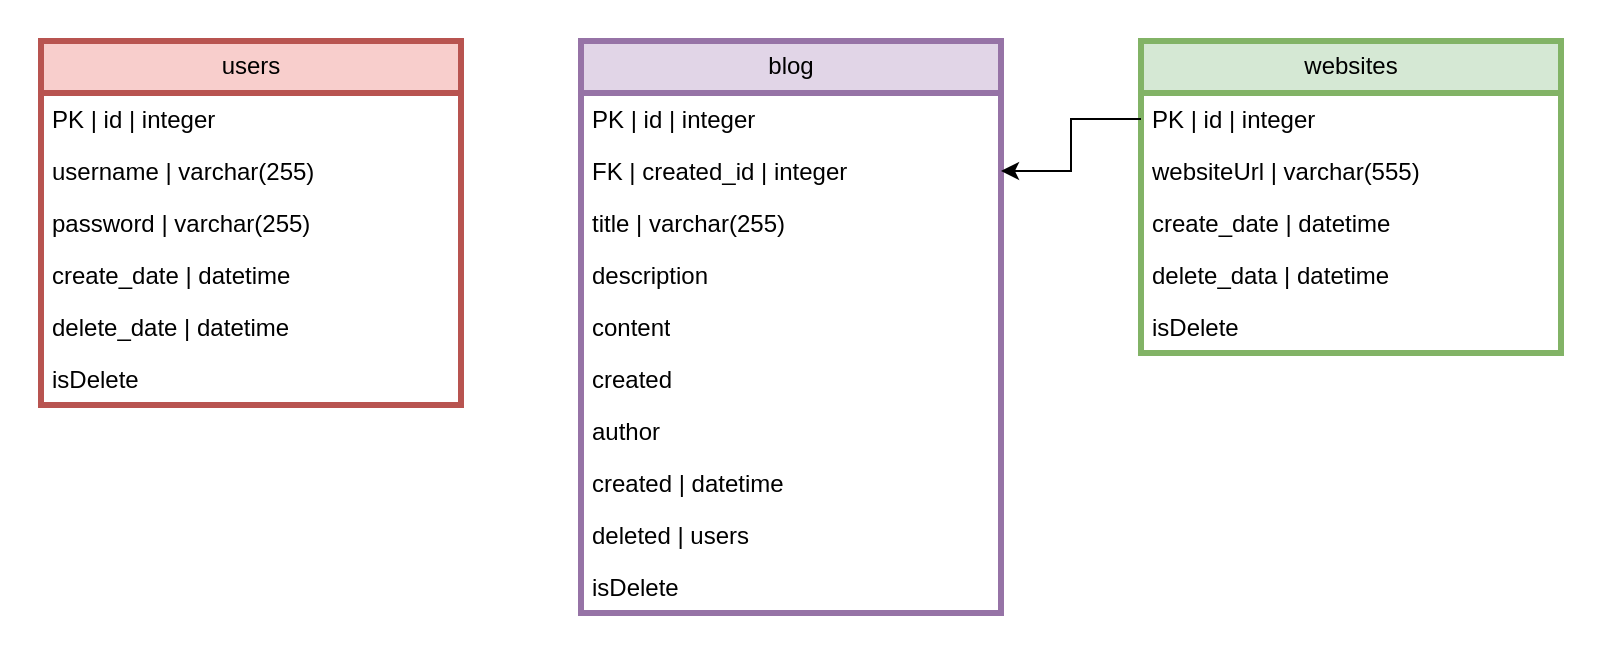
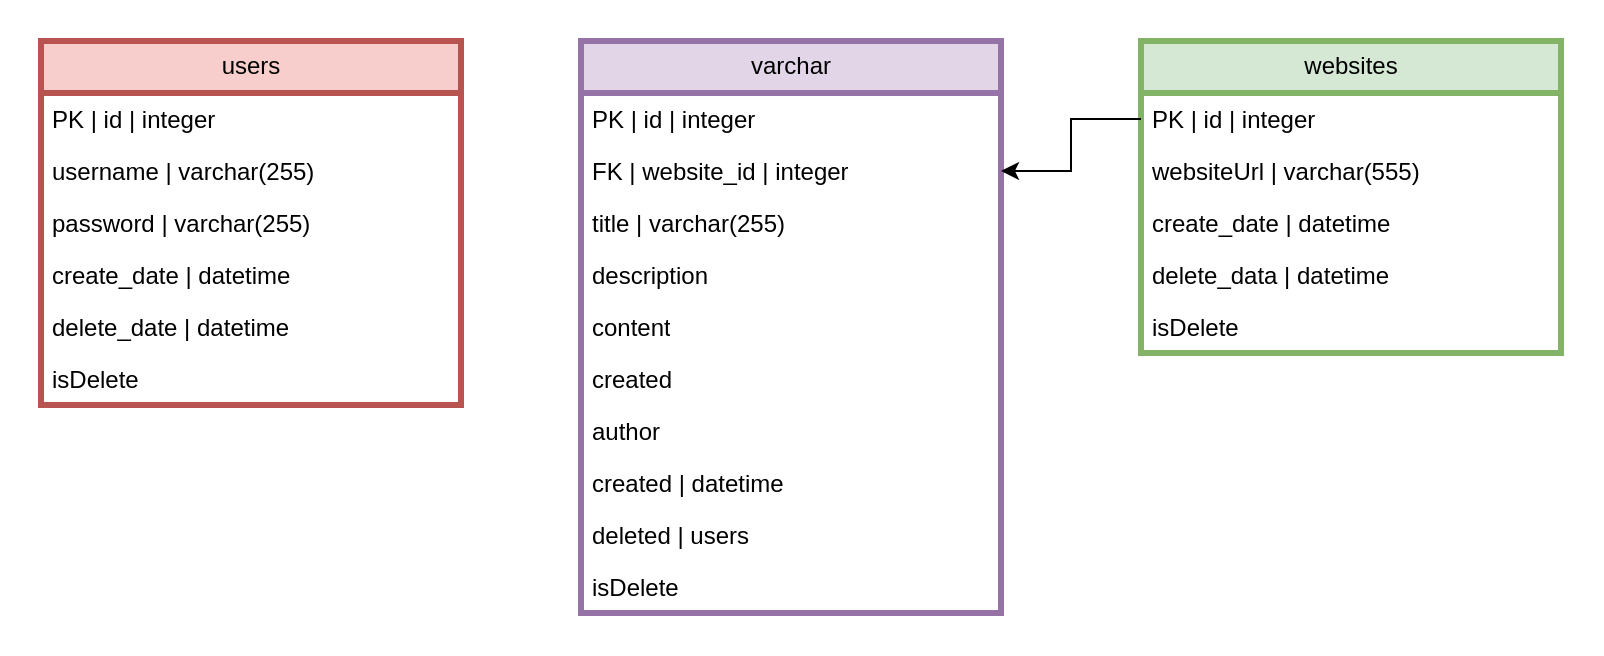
node "blog": label "blog" -> "varchar"
node "FK | created_id | integer": label "FK | created_id | integer" -> "FK | website_id | integer"
